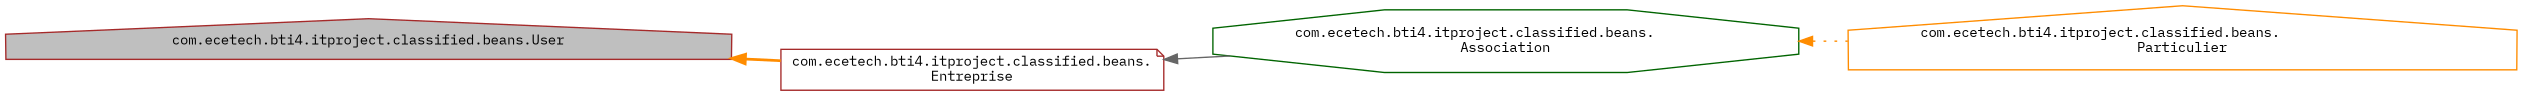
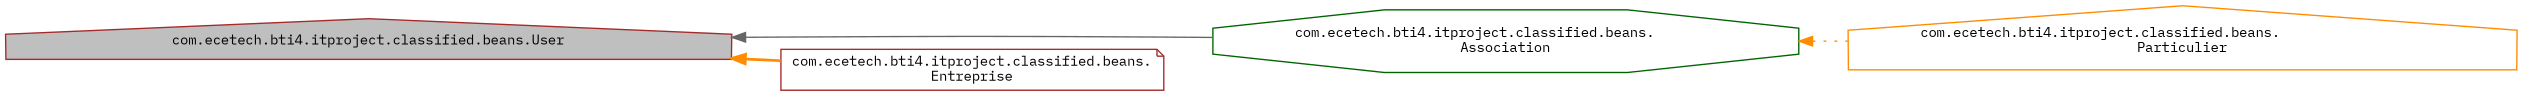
edge "com.ecetech.bti4.itproject.classified.beans. Association" -> "com.ecetech.bti4.itproject.classified.beans. Entreprise": now "com.ecetech.bti4.itproject.classified.beans. Association" -> "com.ecetech.bti4.itproject.classified.beans.User"
